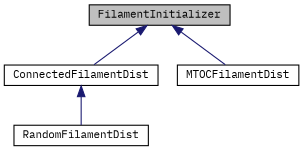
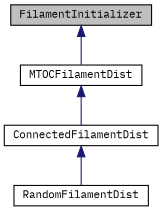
edge "ConnectedFilamentDist" -> "FilamentInitializer": now "ConnectedFilamentDist" -> "MTOCFilamentDist"
